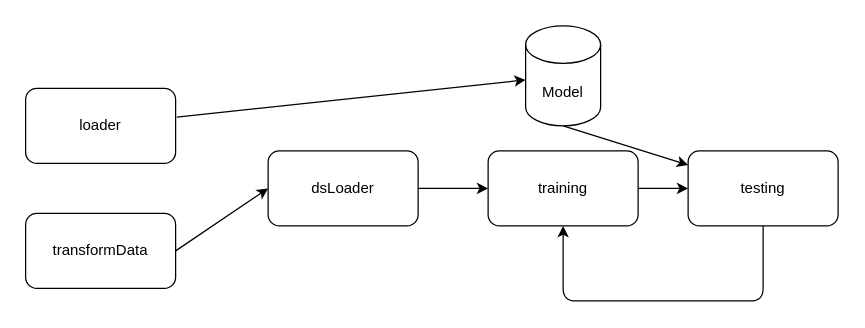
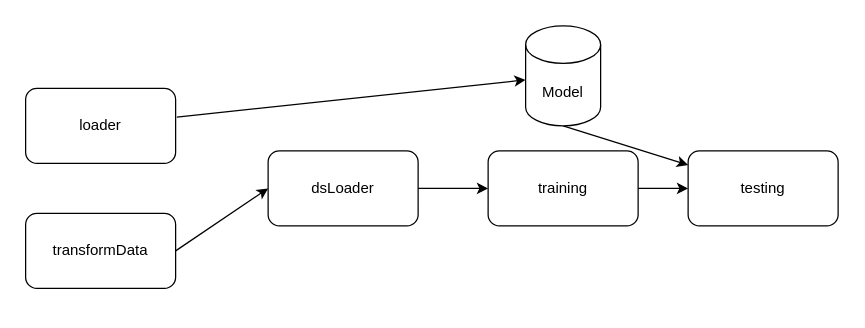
edge "testing" -> "training": removed
